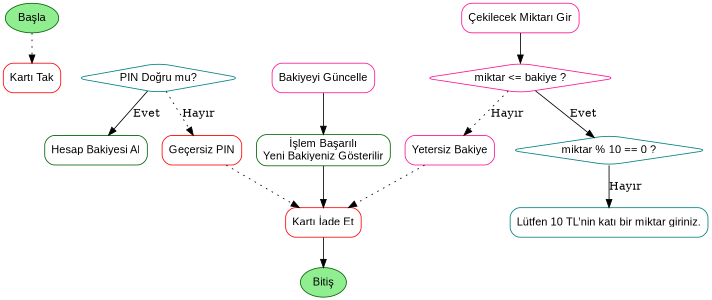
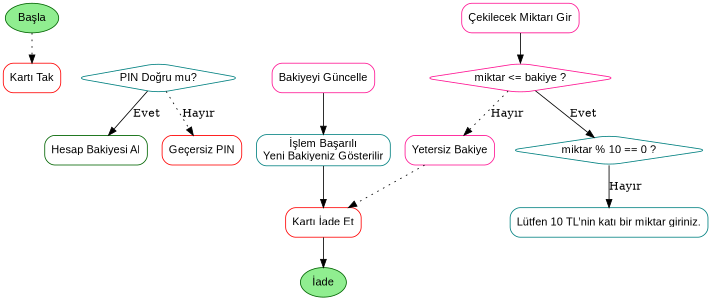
node "İşlem Başarılı Yeni Bakiyeniz Gösterilir": color darkgreen -> teal
edge "Geçersiz PIN" -> "Kartı İade Et": removed
node "Bitiş": label "Bitiş" -> "İade"
